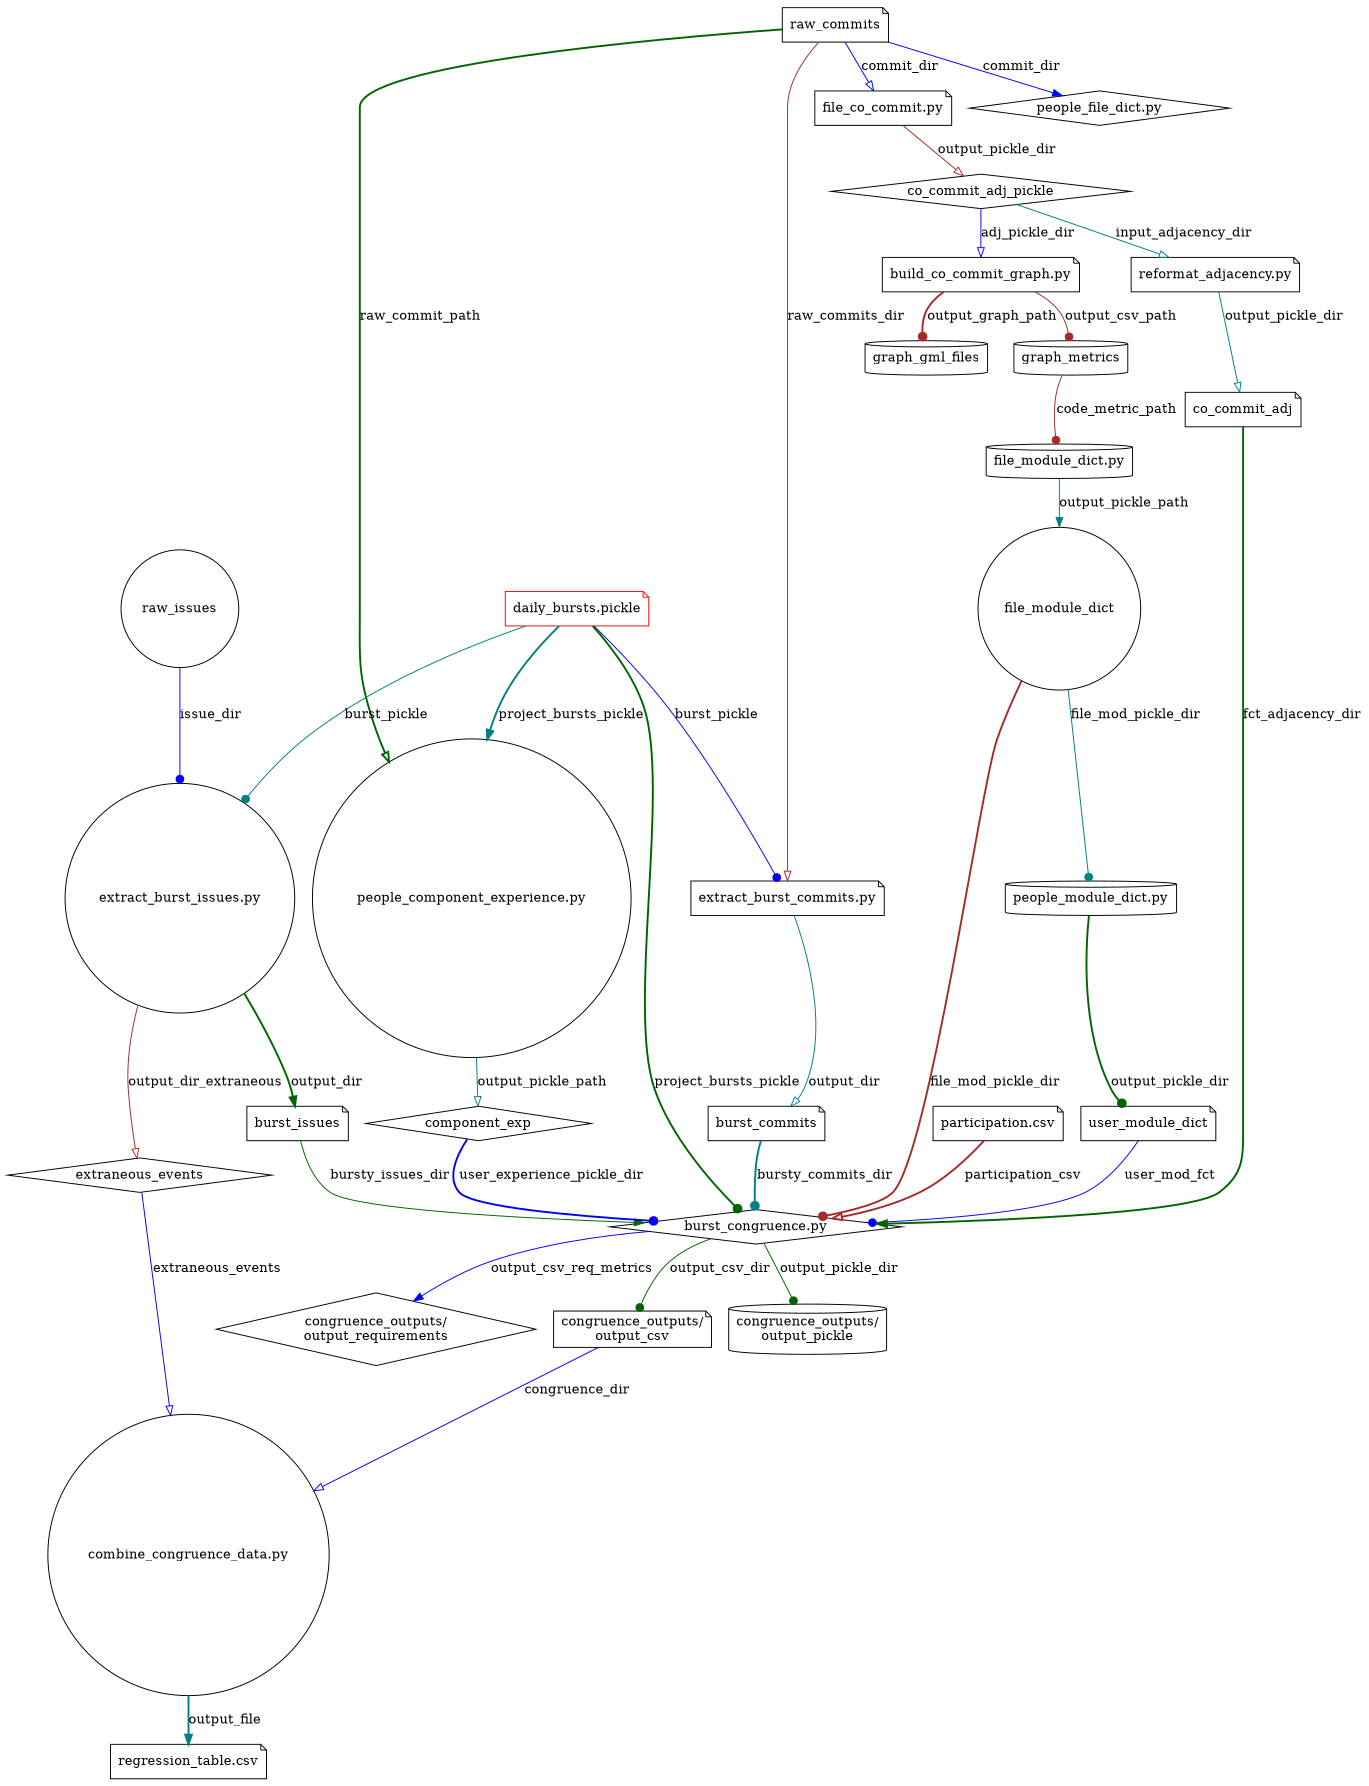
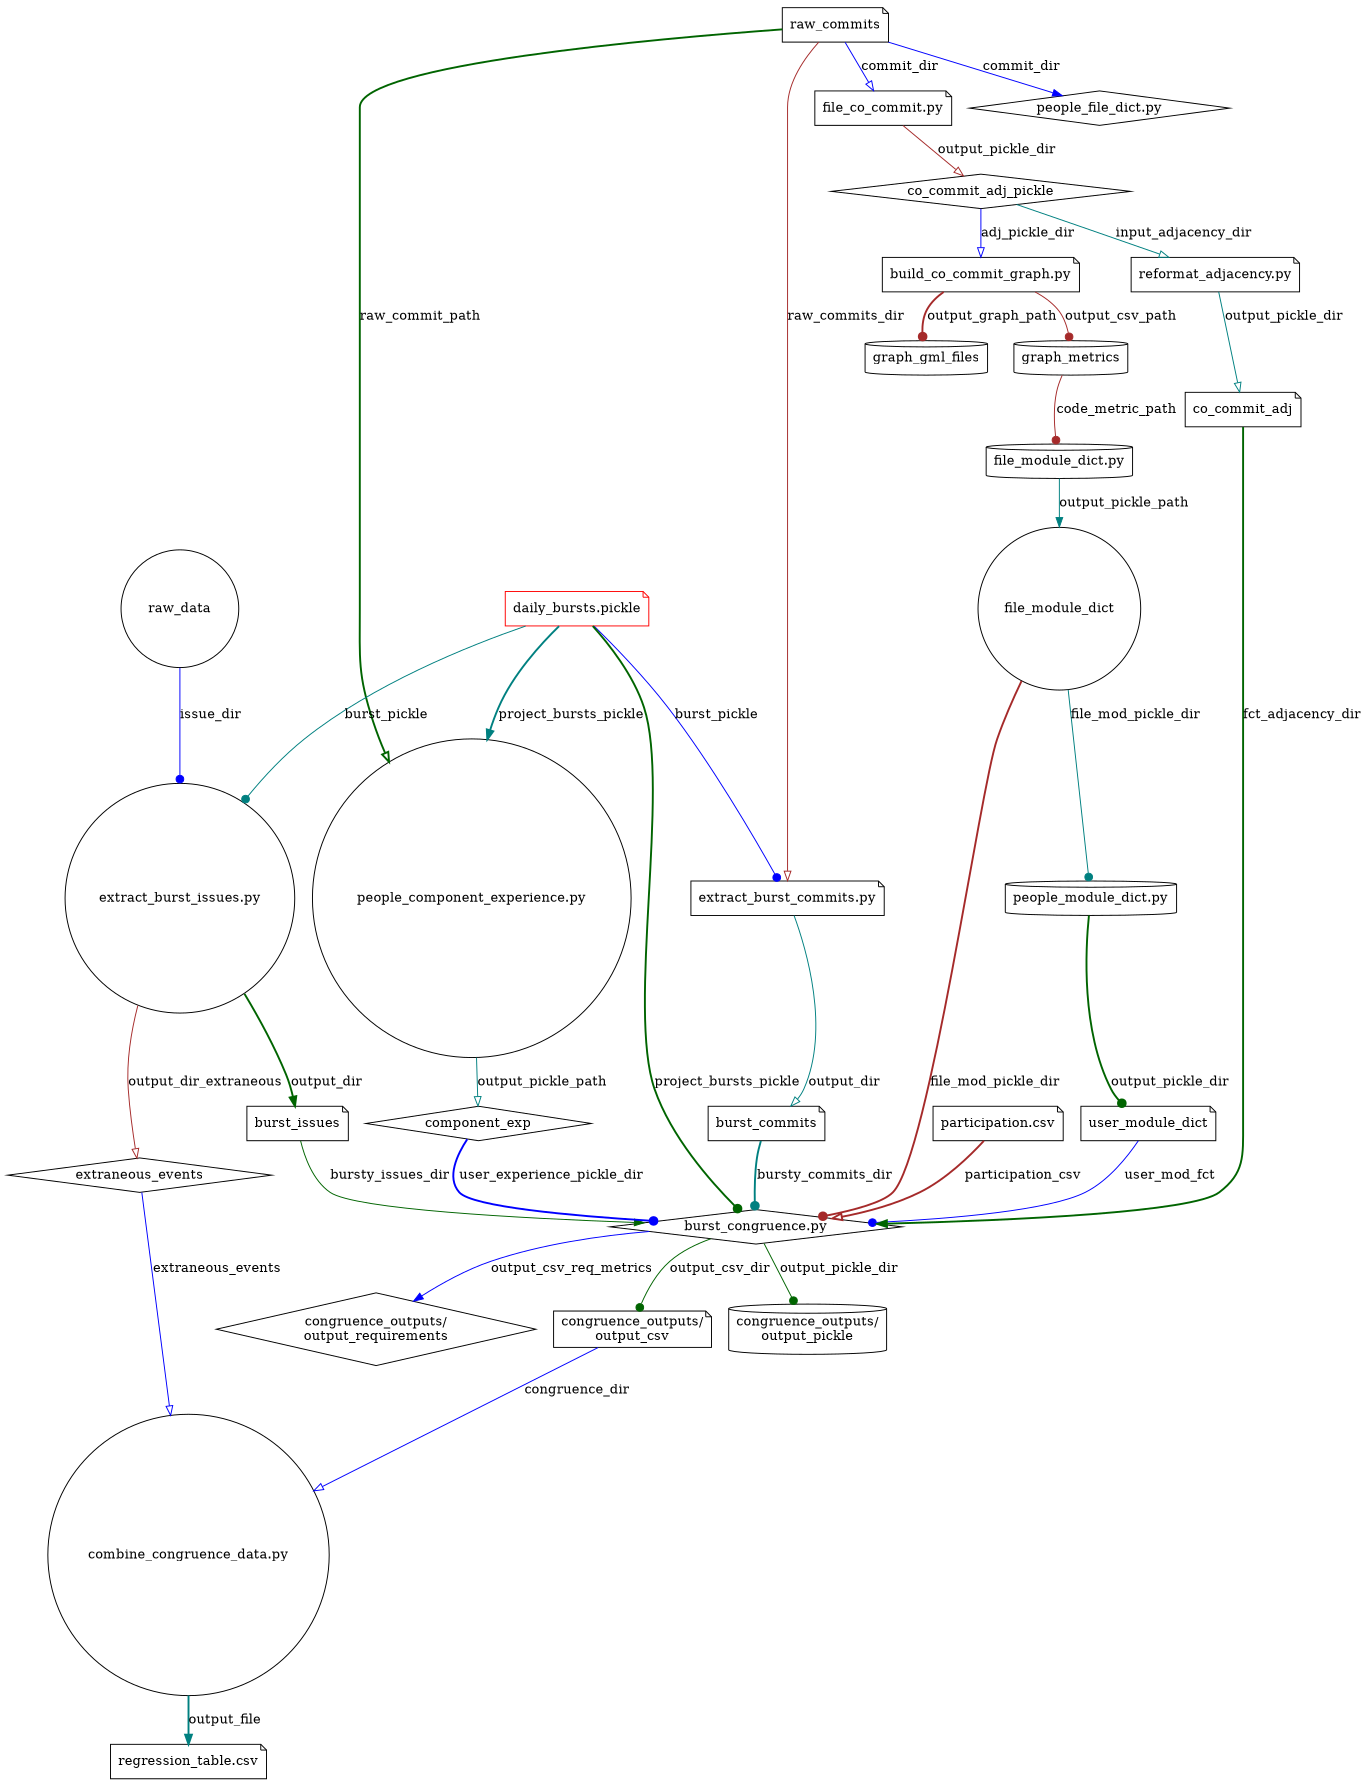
node "raw_issues": label "raw_issues" -> "raw_data"
